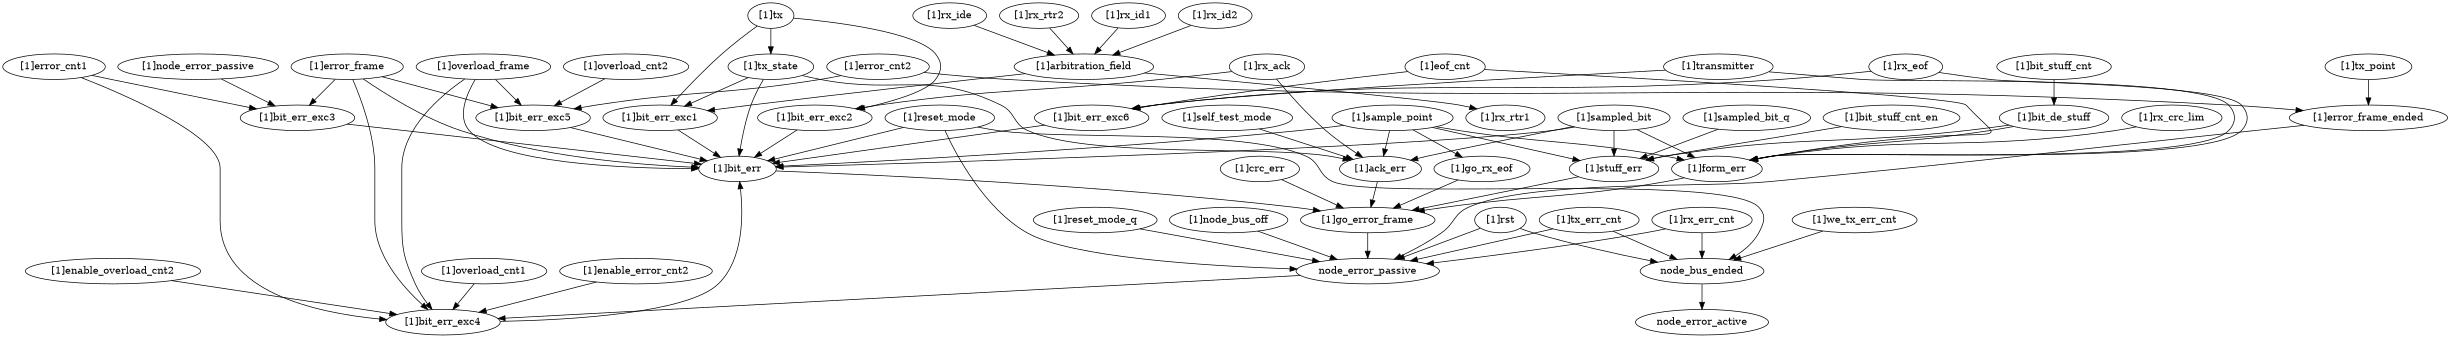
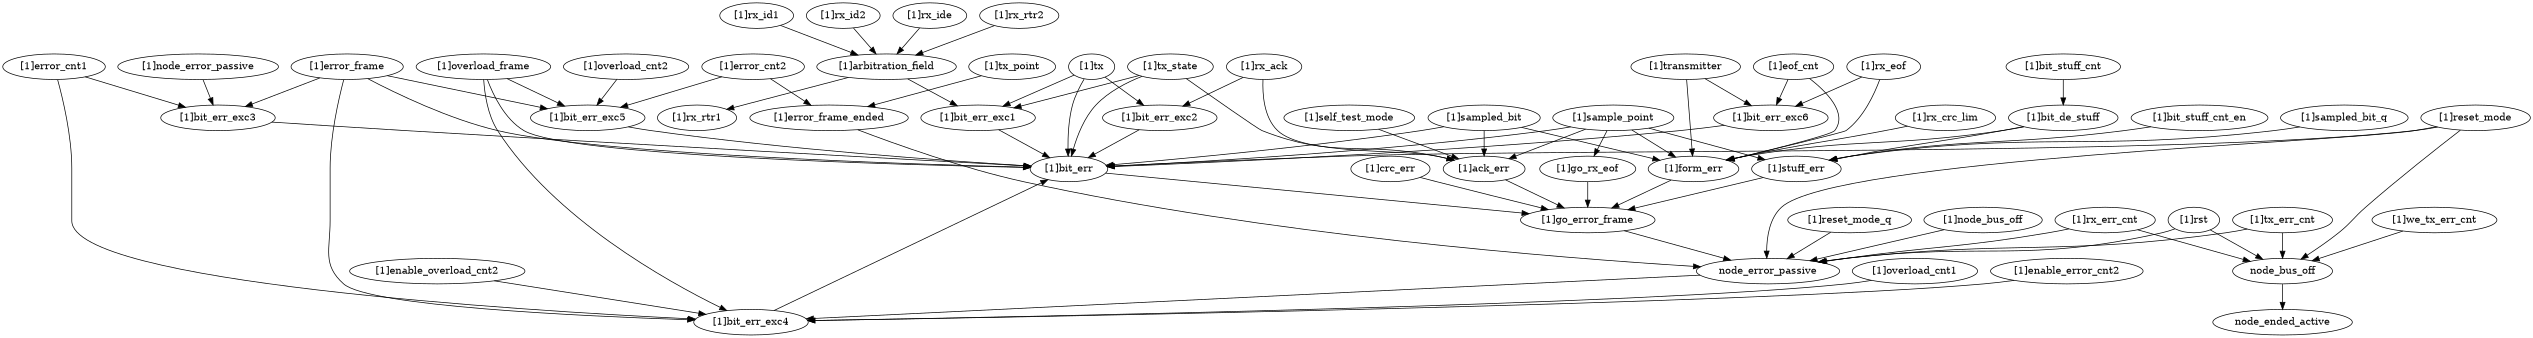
edge "[1]tx" -> "[1]tx_state": now "[1]tx" -> "[1]bit_err"
edge "[1]sampled_bit" -> "[1]stuff_err": removed
node "node_bus_ended": label "node_bus_ended" -> "node_bus_off"
node "node_error_active": label "node_error_active" -> "node_ended_active"
